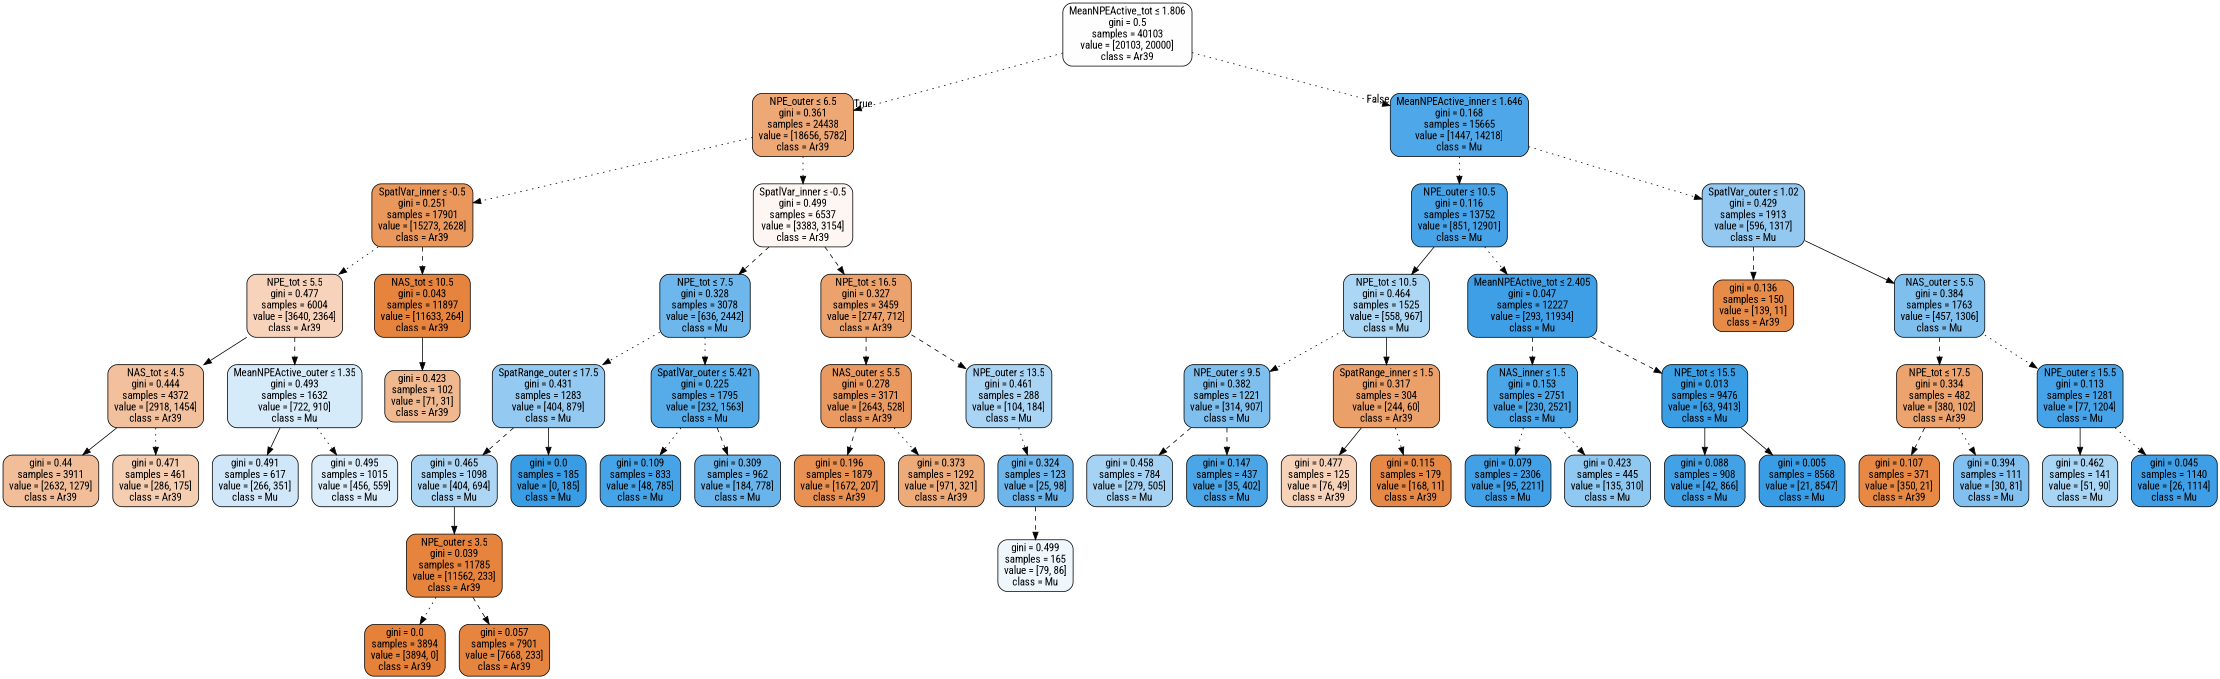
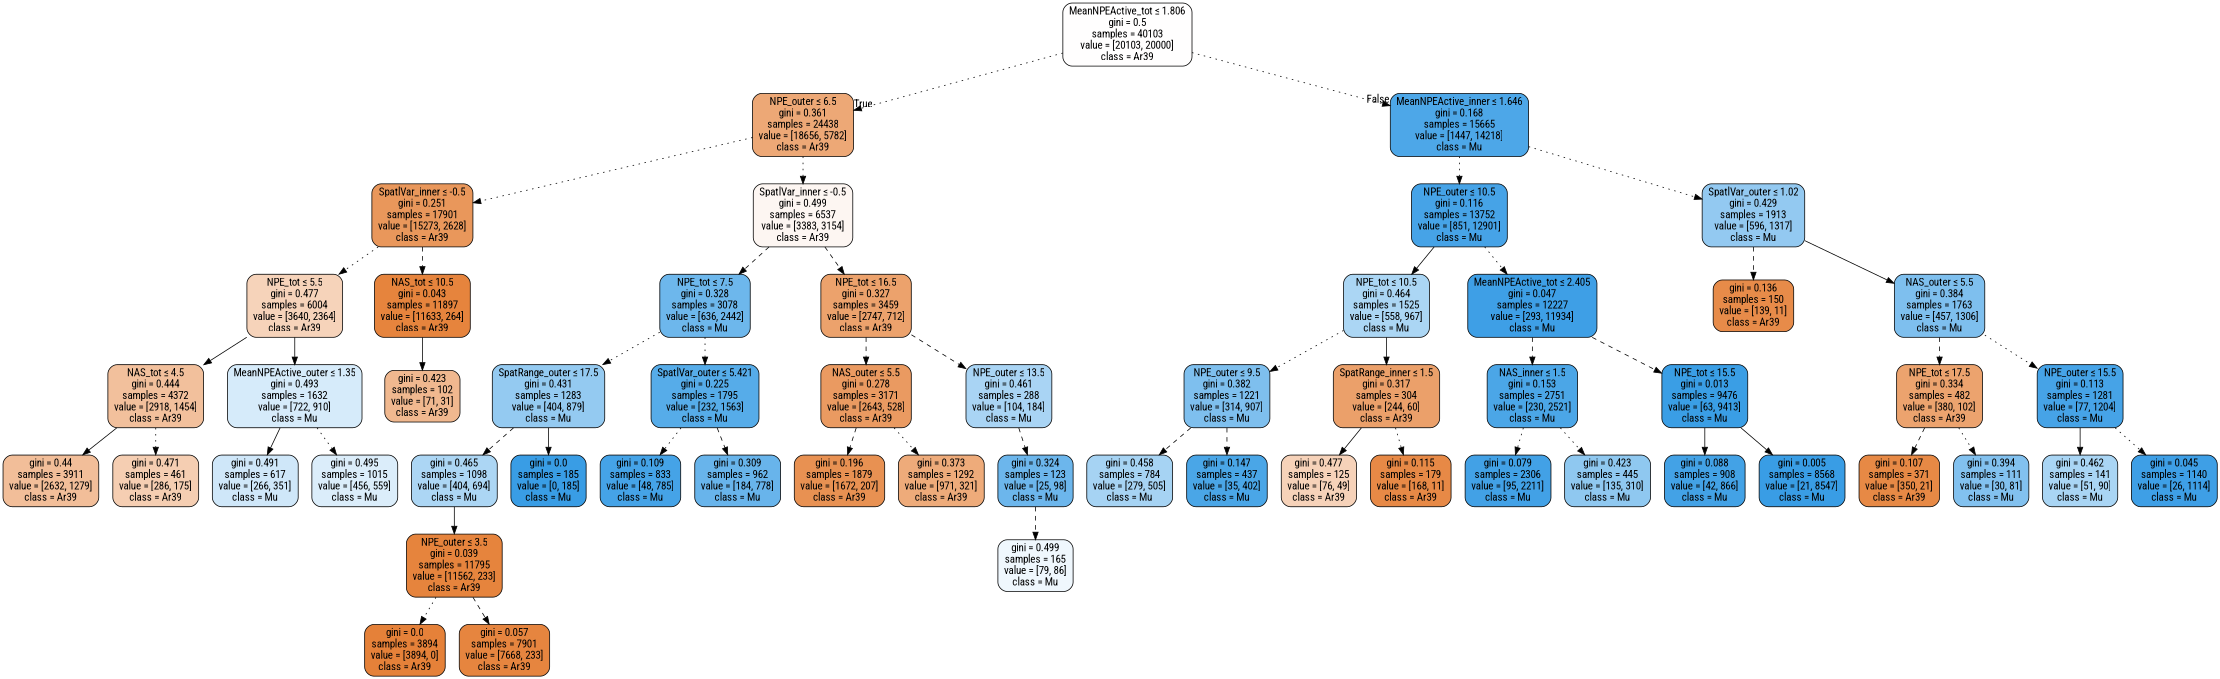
edge "NPE_tot ≤ 5.5" -> "MeanNPEActive_outer ≤ 1.35": style dashed -> solid
edge "NPE_outer ≤ 13.5" -> "gini = 0.324": style dotted -> dashed
node "NPE_outer ≤ 3.5": text "samples = 11785" -> "samples = 11795"
